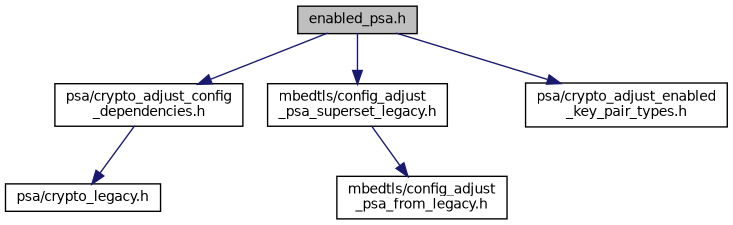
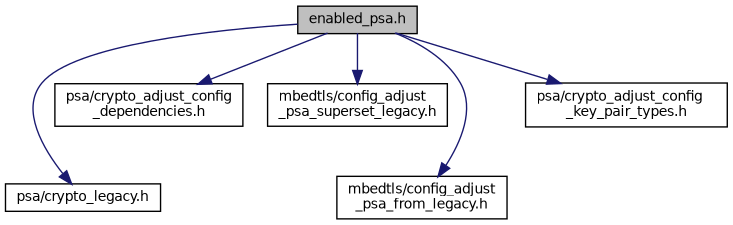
node "psa/crypto_adjust_enabled _key_pair_types.h": label "psa/crypto_adjust_enabled _key_pair_types.h" -> "psa/crypto_adjust_config _key_pair_types.h"
edge "mbedtls/config_adjust _psa_superset_legacy.h" -> "mbedtls/config_adjust _psa_from_legacy.h": now "enabled_psa.h" -> "mbedtls/config_adjust _psa_from_legacy.h"
edge "psa/crypto_adjust_config _dependencies.h" -> "psa/crypto_legacy.h": now "enabled_psa.h" -> "psa/crypto_legacy.h"
